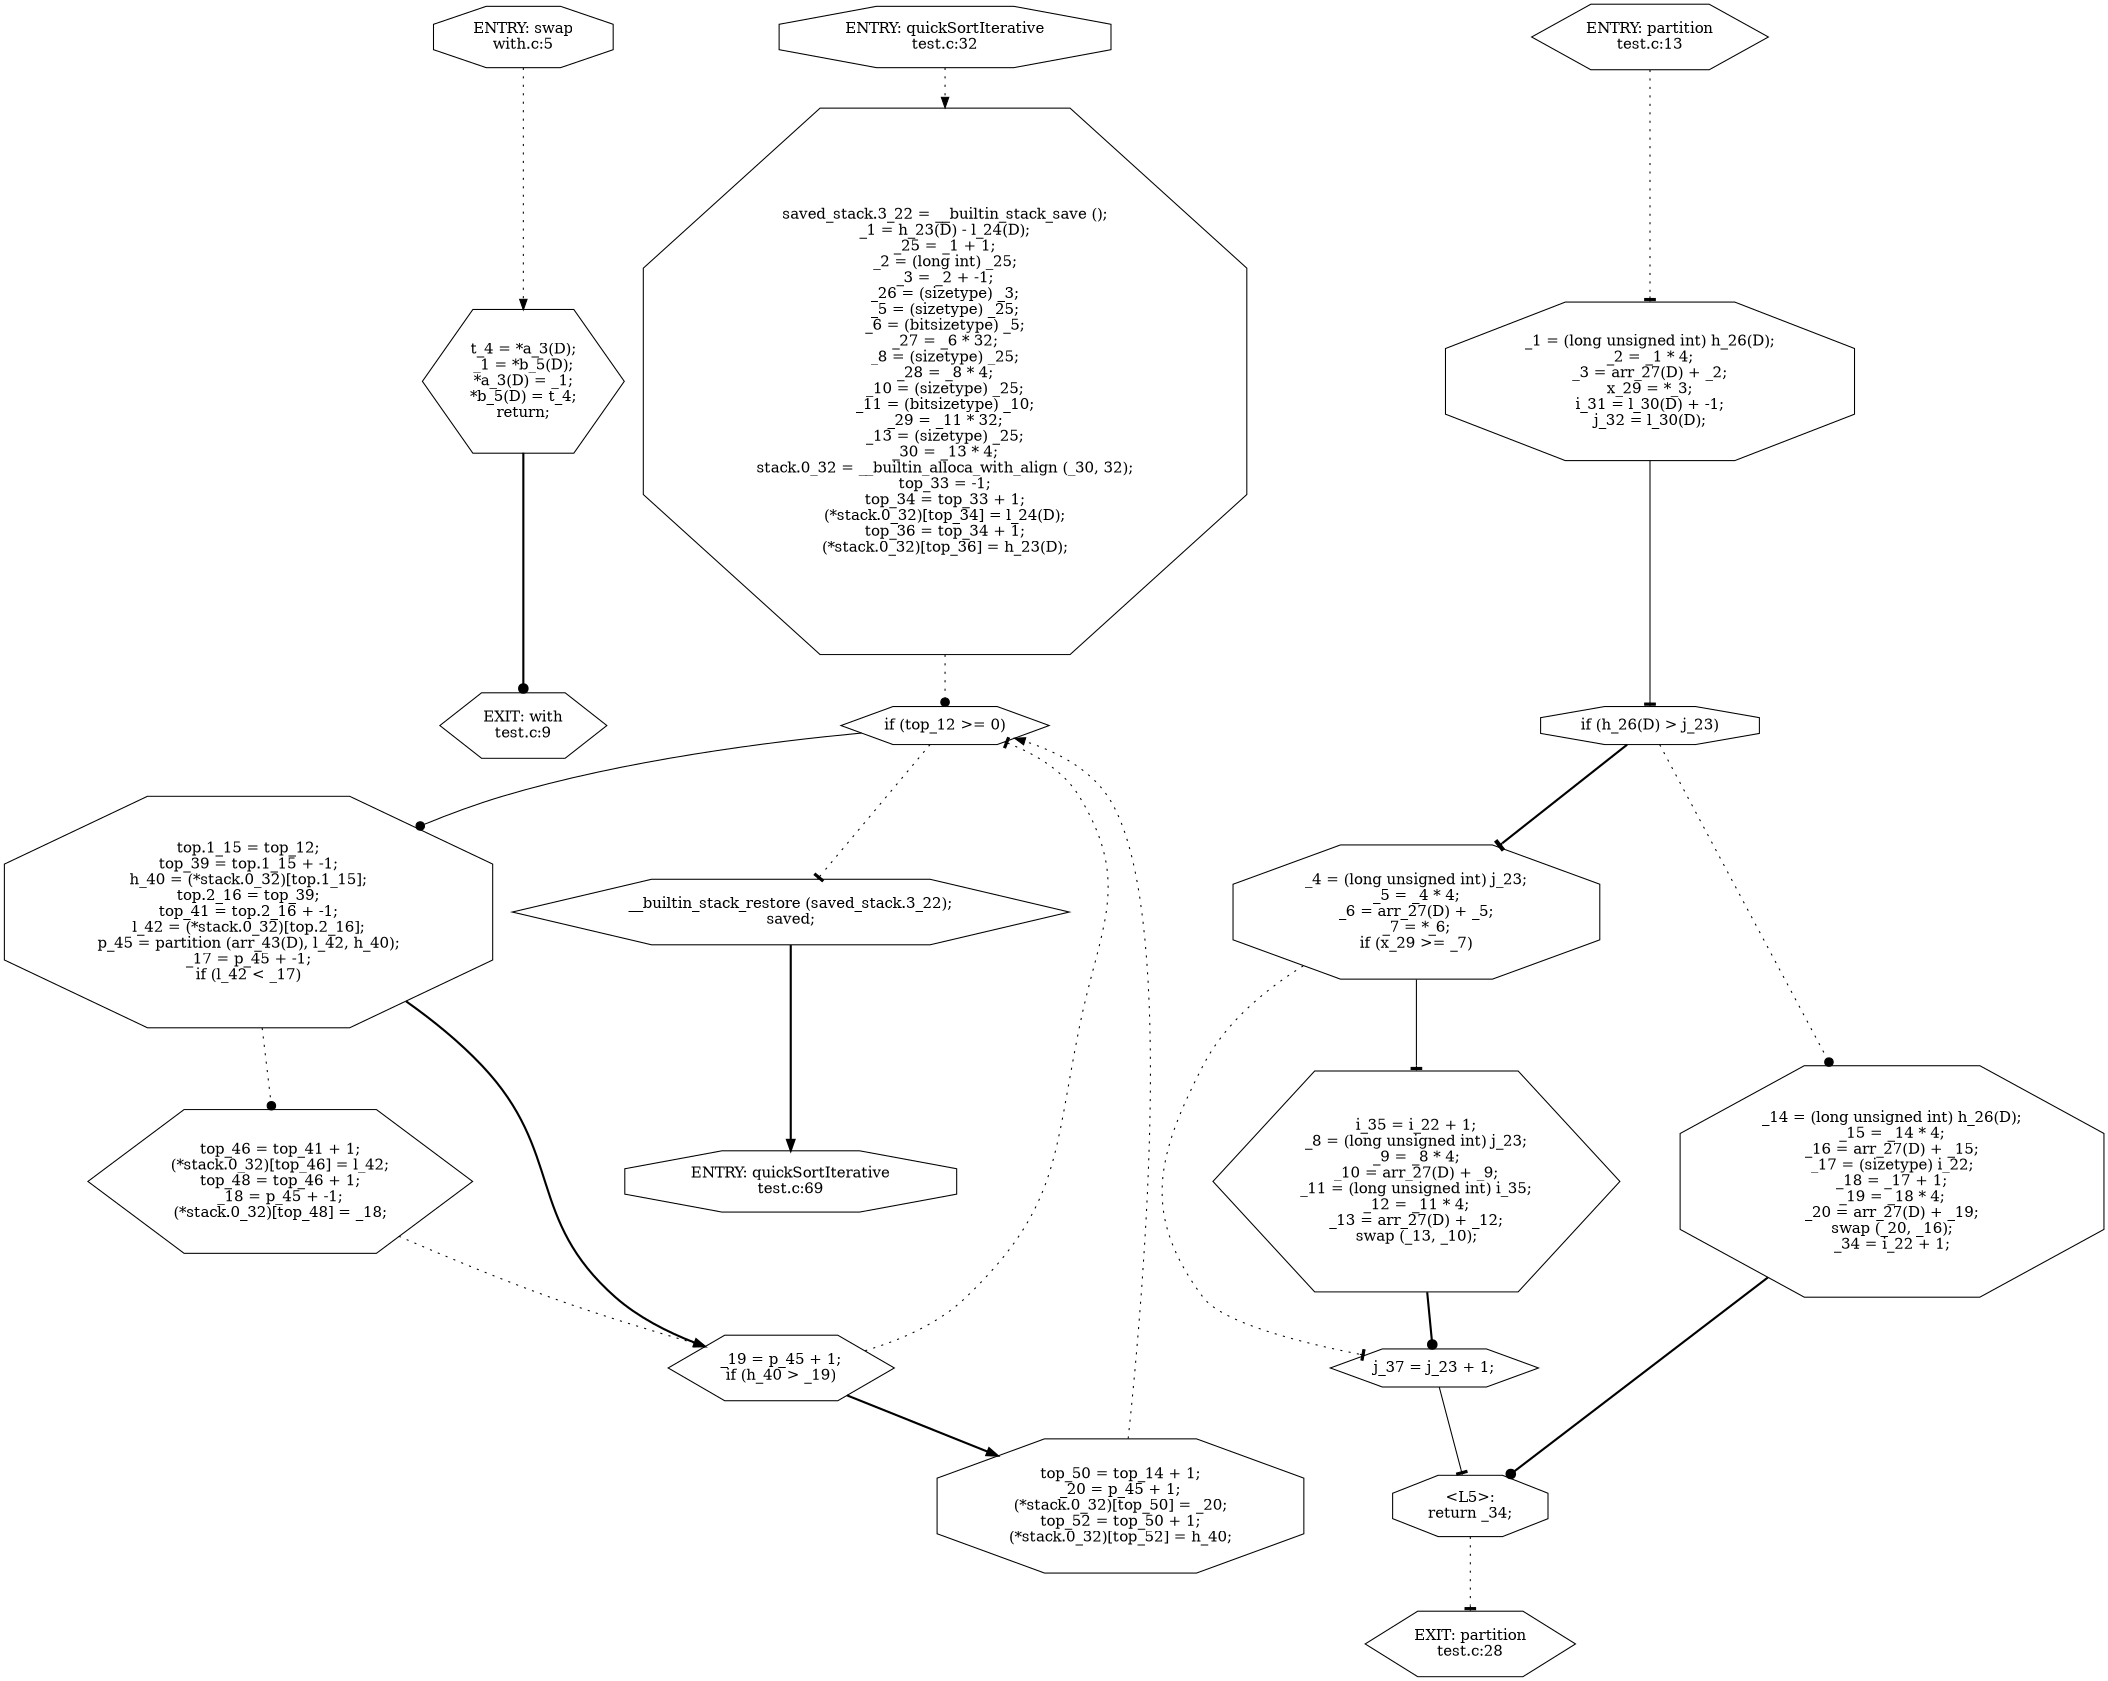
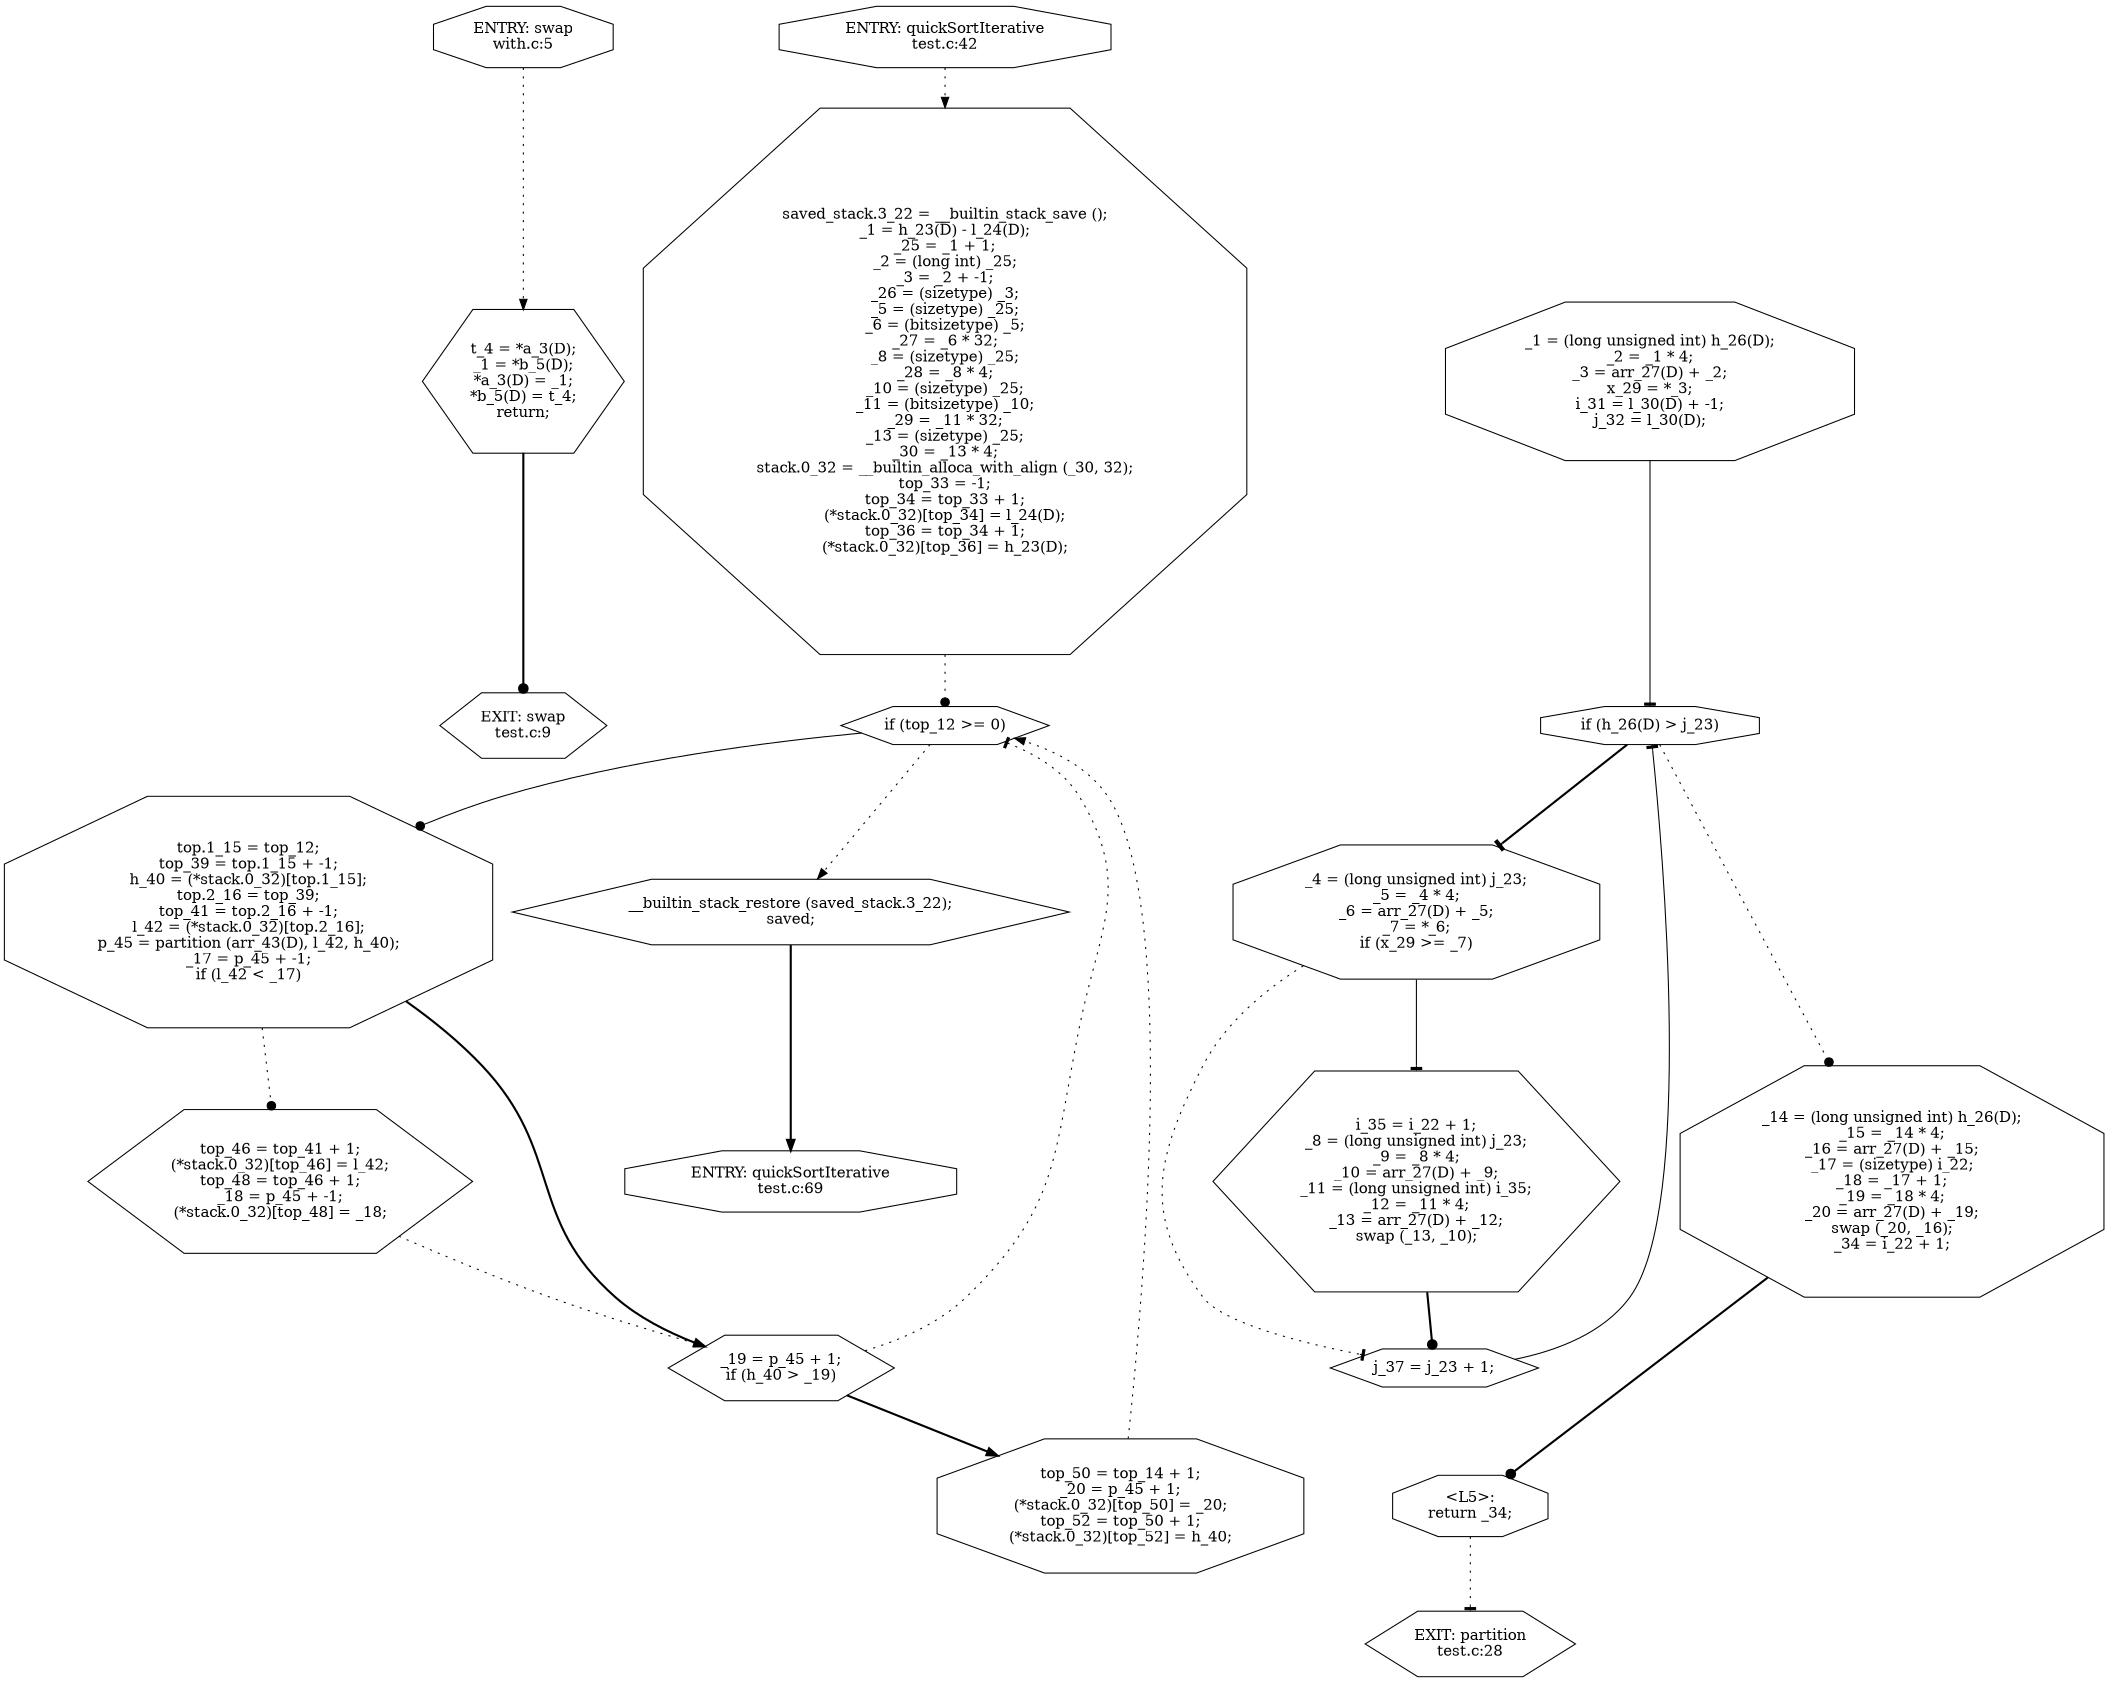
node "ENTRY: quickSortIterative test.c:32": label "ENTRY: quickSortIterative test.c:32" -> "ENTRY: quickSortIterative test.c:42"
node "ENTRY: partition test.c:13": removed
node "EXIT: with test.c:9": label "EXIT: with test.c:9" -> "EXIT: swap test.c:9"
edge "if (top_12 >= 0)" -> "__builtin_stack_restore (saved_stack.3_22); saved;": arrowhead tee -> normal
edge "j_37 = j_23 + 1;" -> "<L5>: return _34;": now "j_37 = j_23 + 1;" -> "if (h_26(D) > j_23)"
